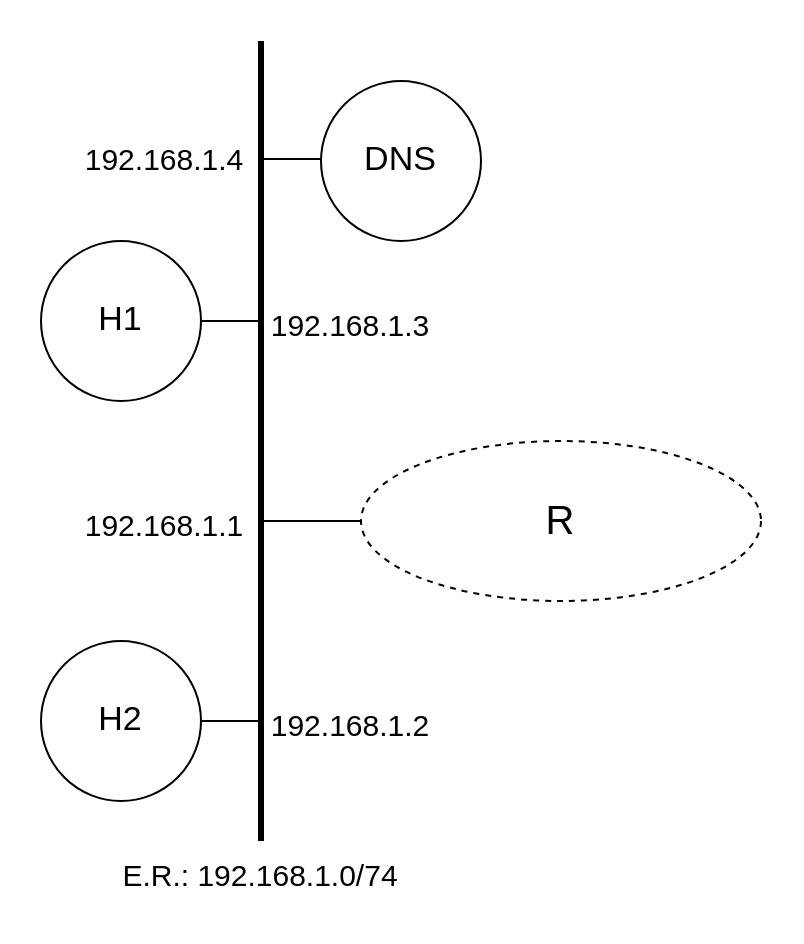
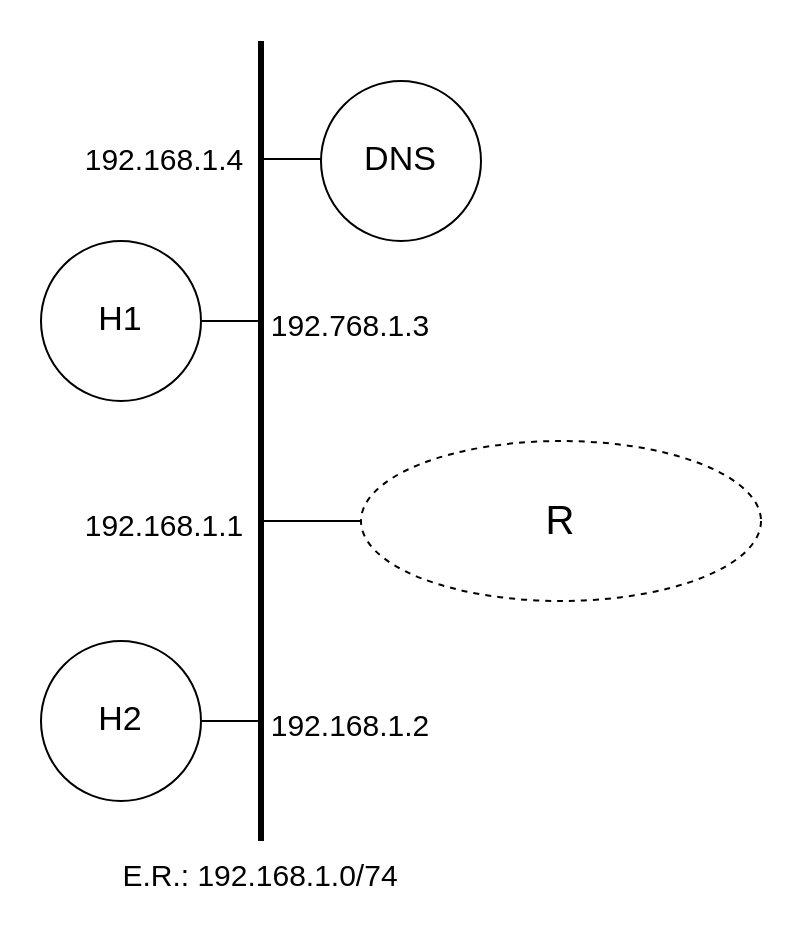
node "192.168.1.3": label "192.168.1.3" -> "192.768.1.3"
